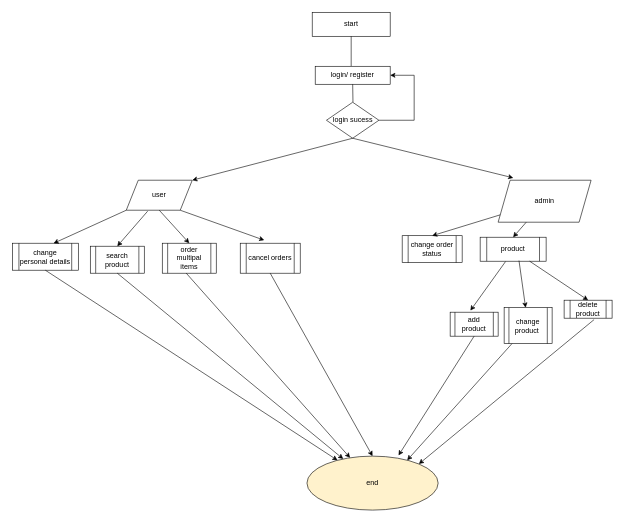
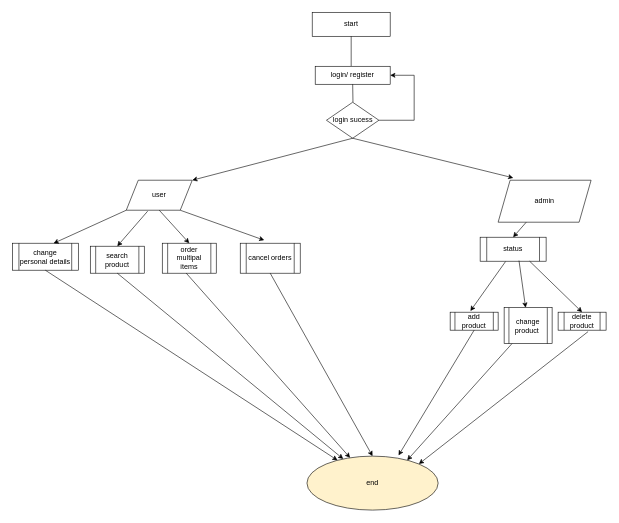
edge "admin" -> "change order status": removed
node "change order status": removed
node "product": label "product" -> "status"
node "delete product": moved (588, 309) -> (582, 321)
node "add product": size 48x24 -> 48x18
